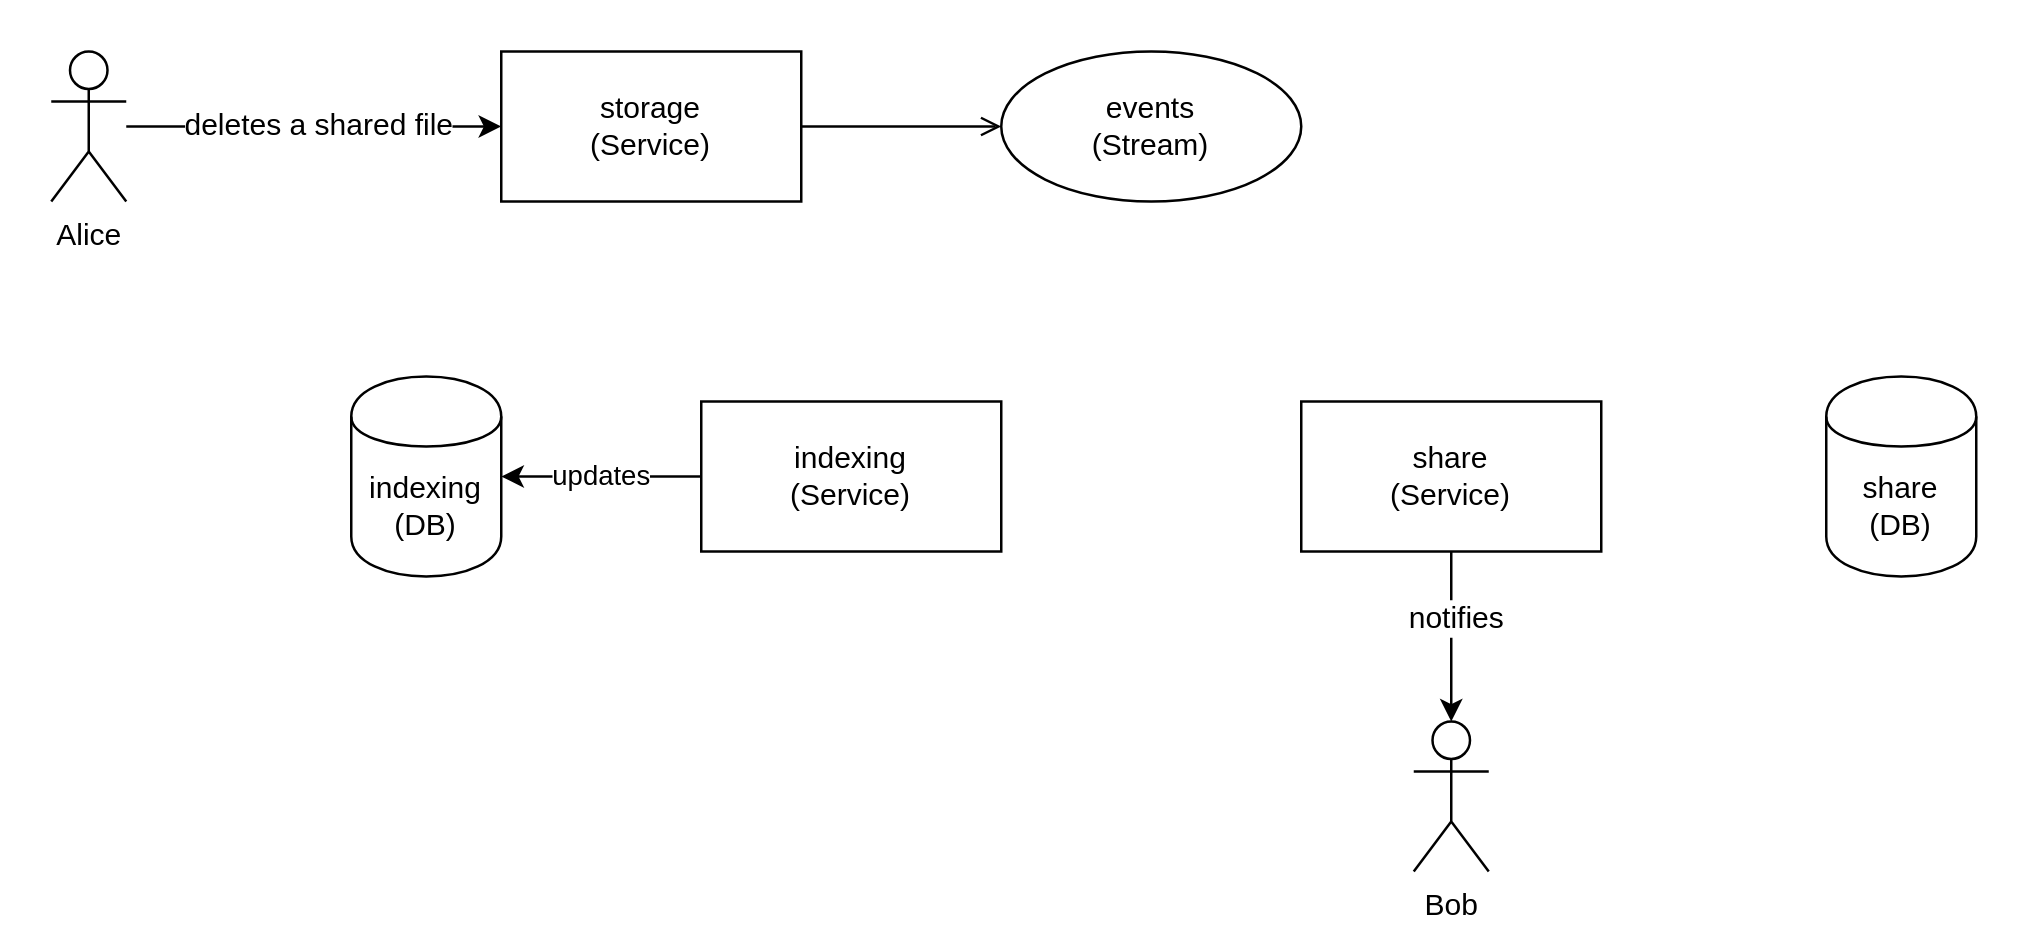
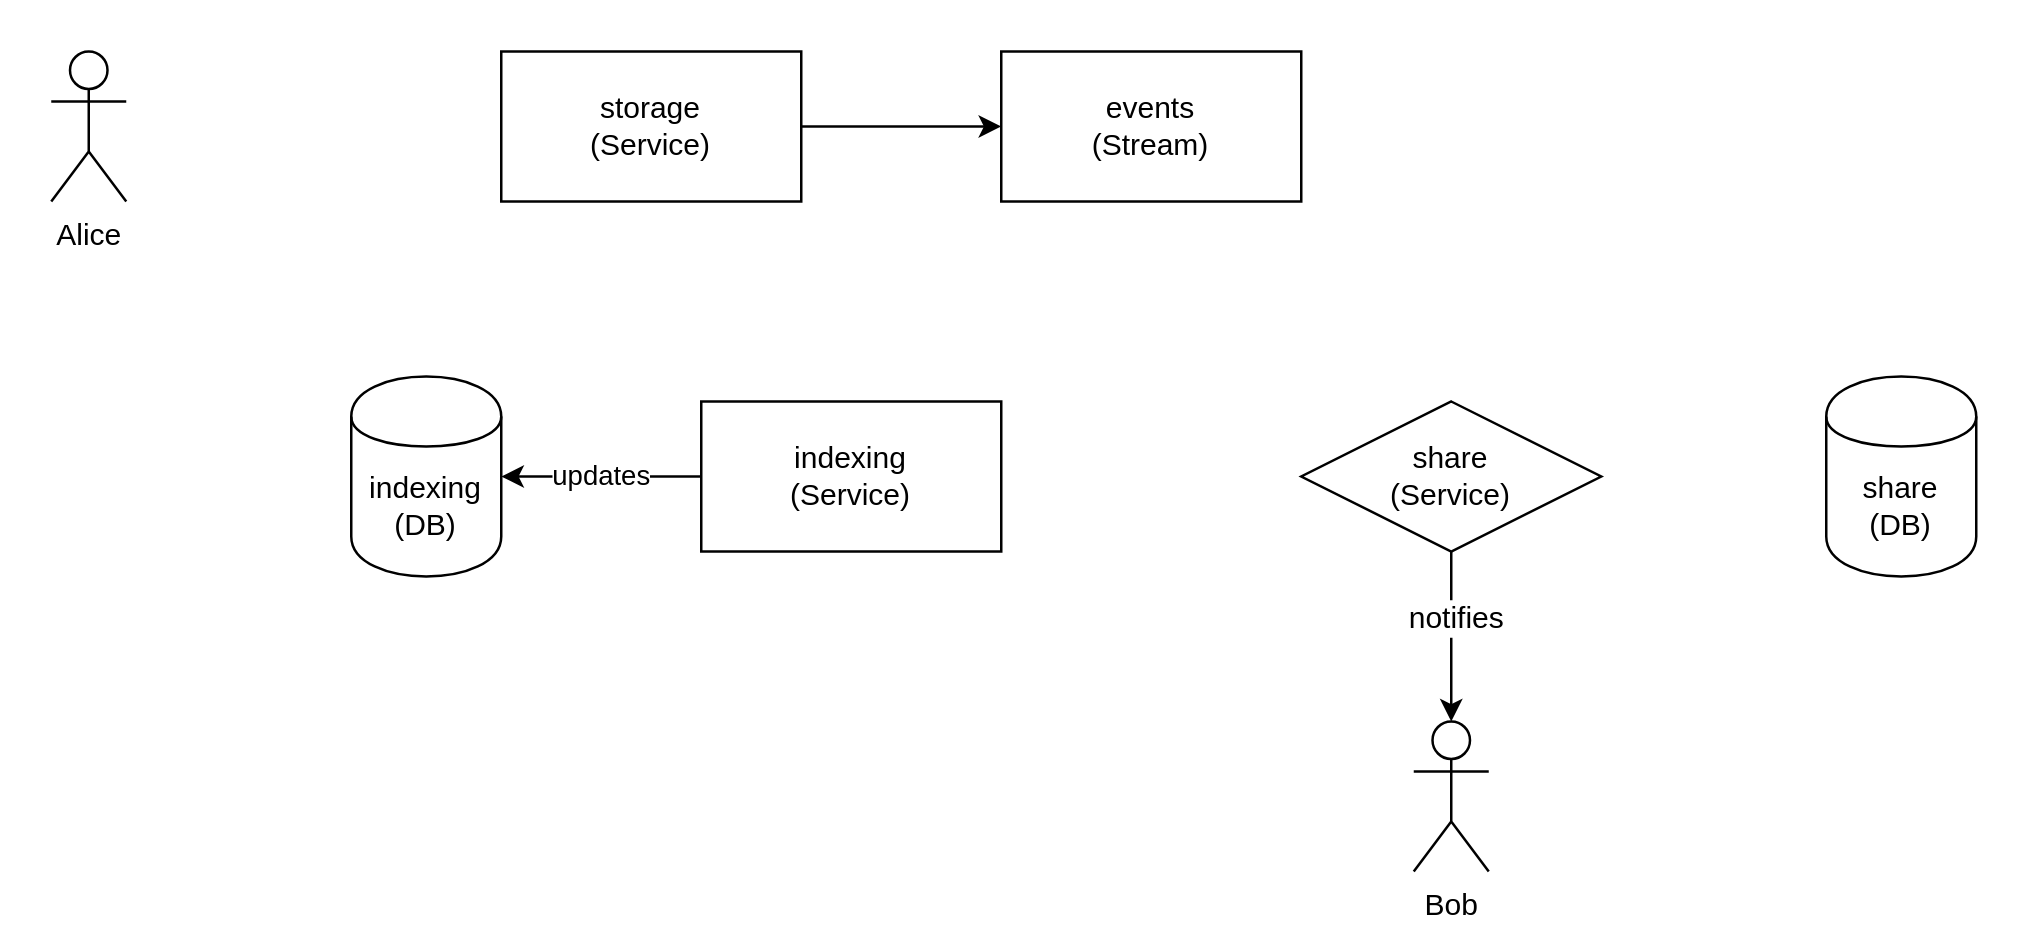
edge "Alice" -> "storage (Service)": removed, label "deletes a shared file"
edge "storage (Service)" -> "events (Stream)": arrowhead open -> classic
node "events (Stream)": shape ellipse -> rectangle
node "share (Service)": shape rectangle -> diamond
